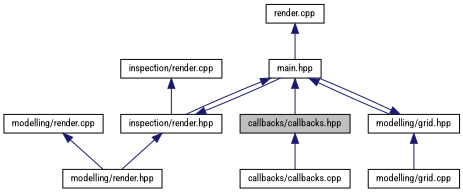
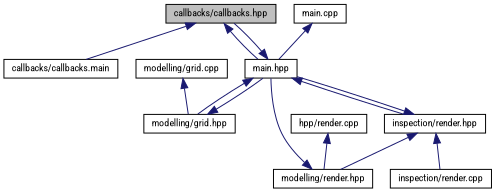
node "render.cpp": label "render.cpp" -> "main.cpp"
edge "main.hpp" -> "callbacks/callbacks.hpp": added
edge "inspection/render.hpp" -> "inspection/render.cpp": reversed
node "modelling/render.cpp": label "modelling/render.cpp" -> "hpp/render.cpp"
edge "main.hpp" -> "modelling/render.hpp": added
edge "modelling/grid.cpp" -> "modelling/grid.hpp": reversed
node "callbacks/callbacks.cpp": label "callbacks/callbacks.cpp" -> "callbacks/callbacks.main"
